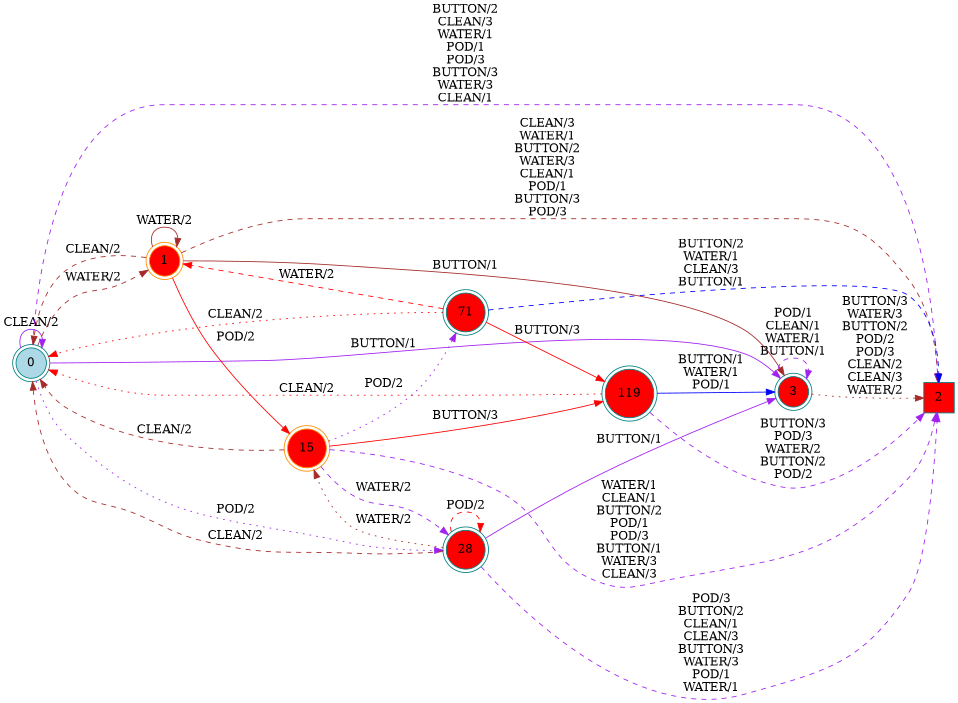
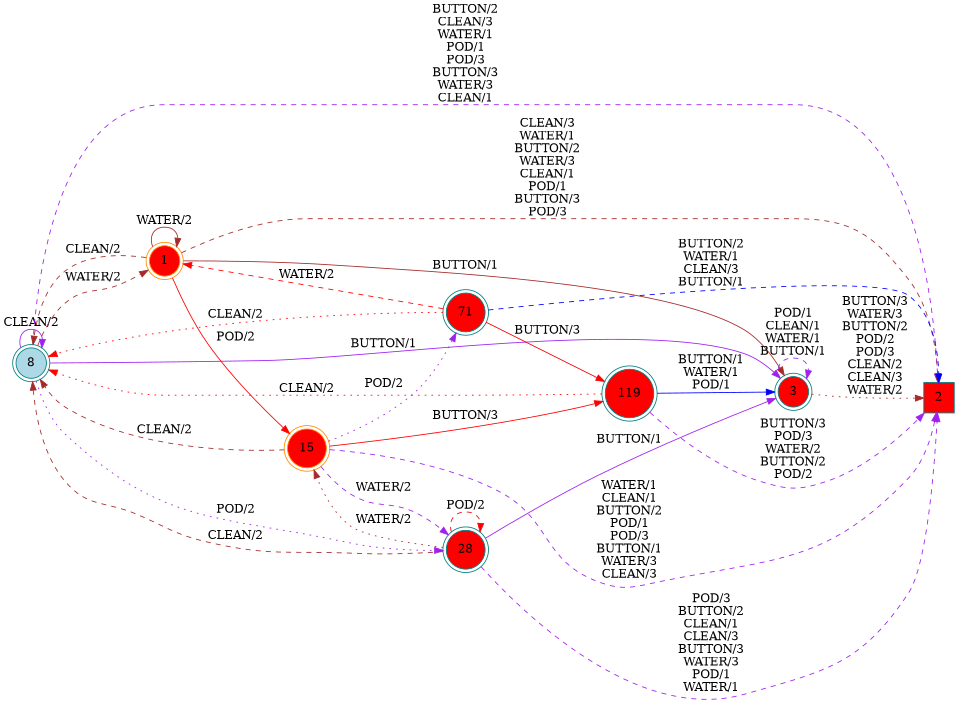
node "0": label "0" -> "8"
